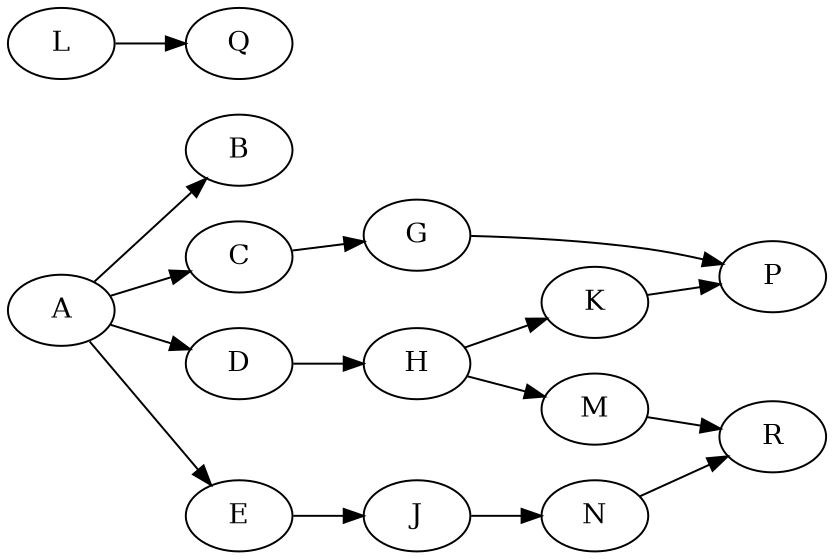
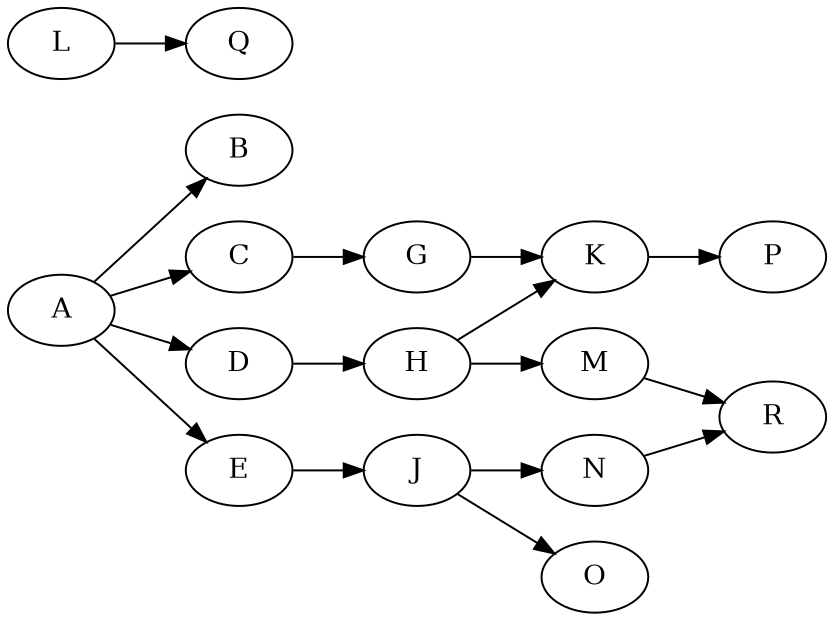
edge "G" -> "P": now "G" -> "K"
node "O": added
